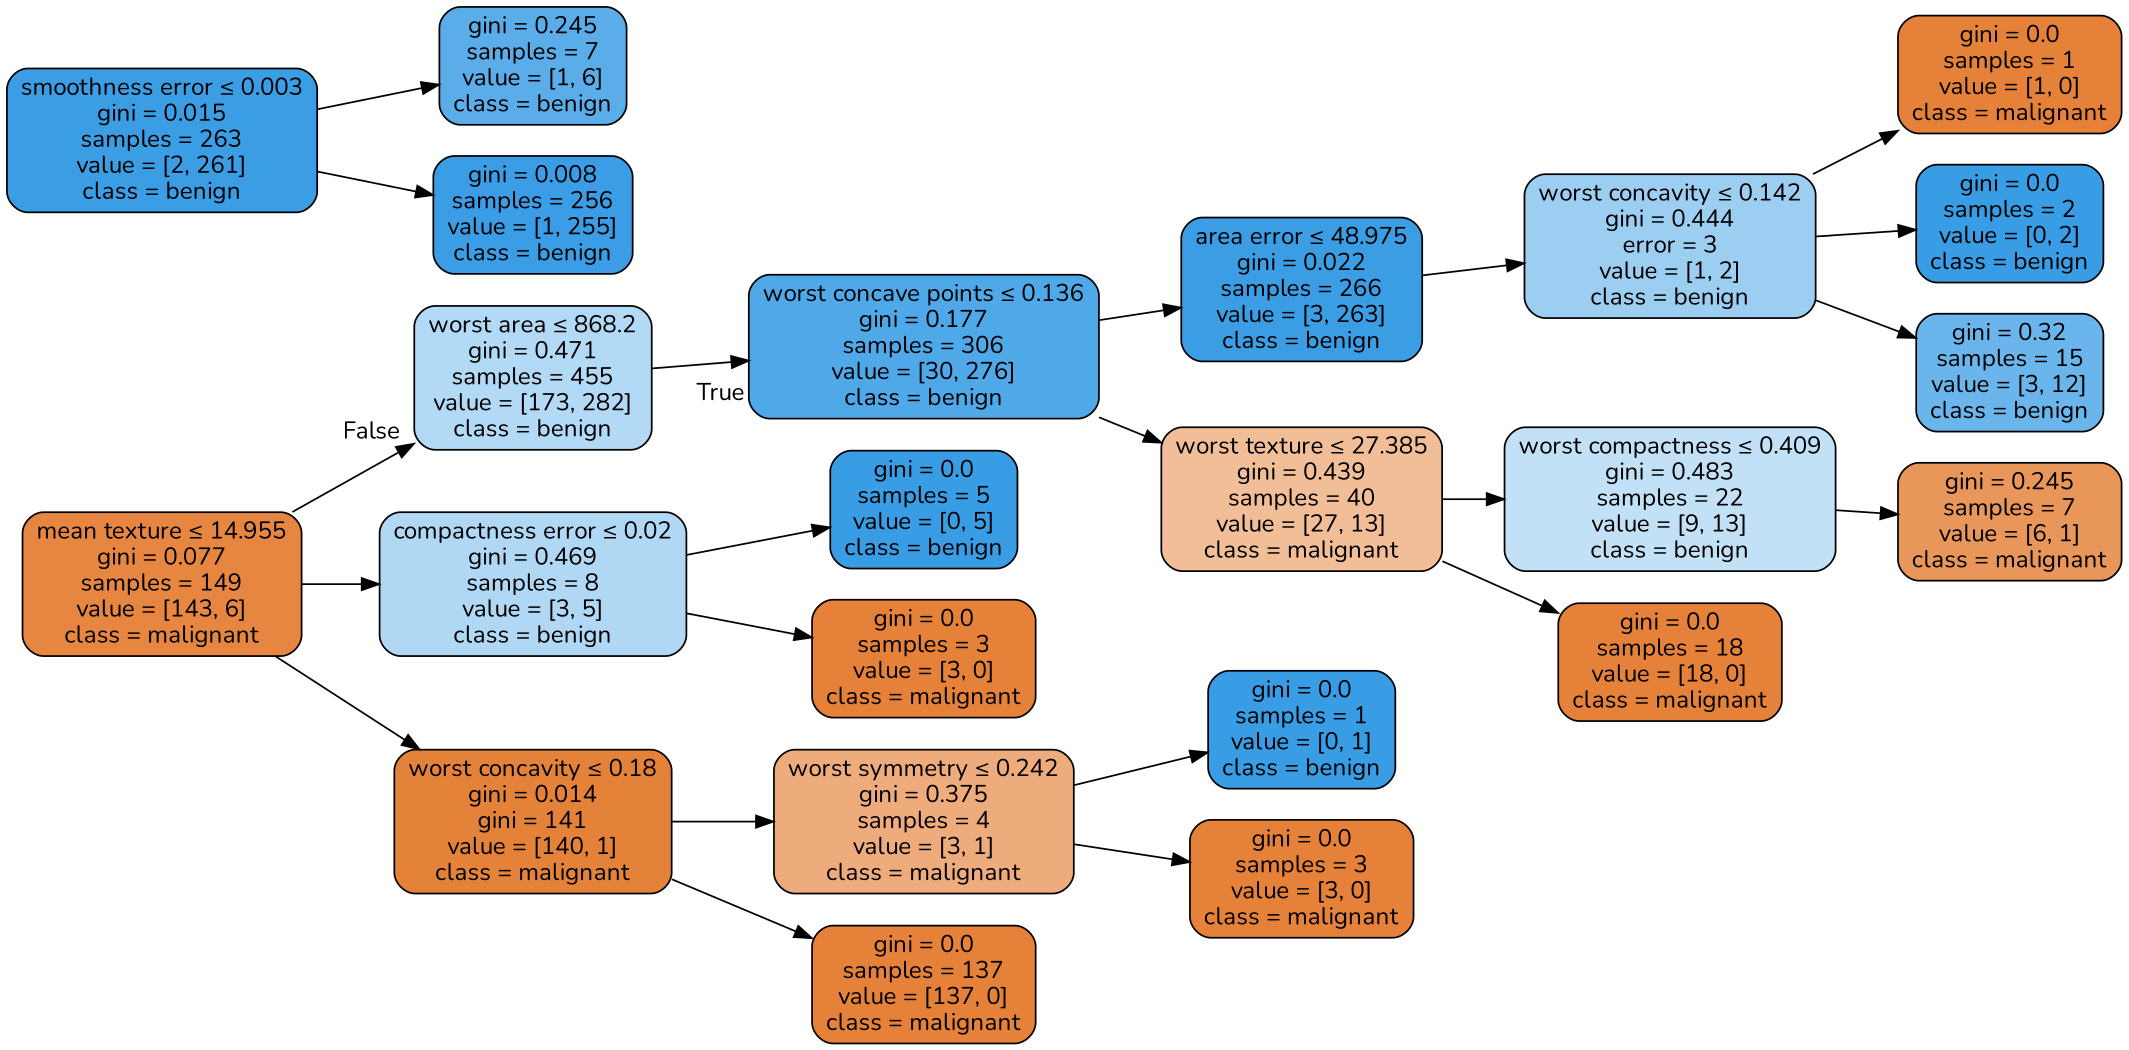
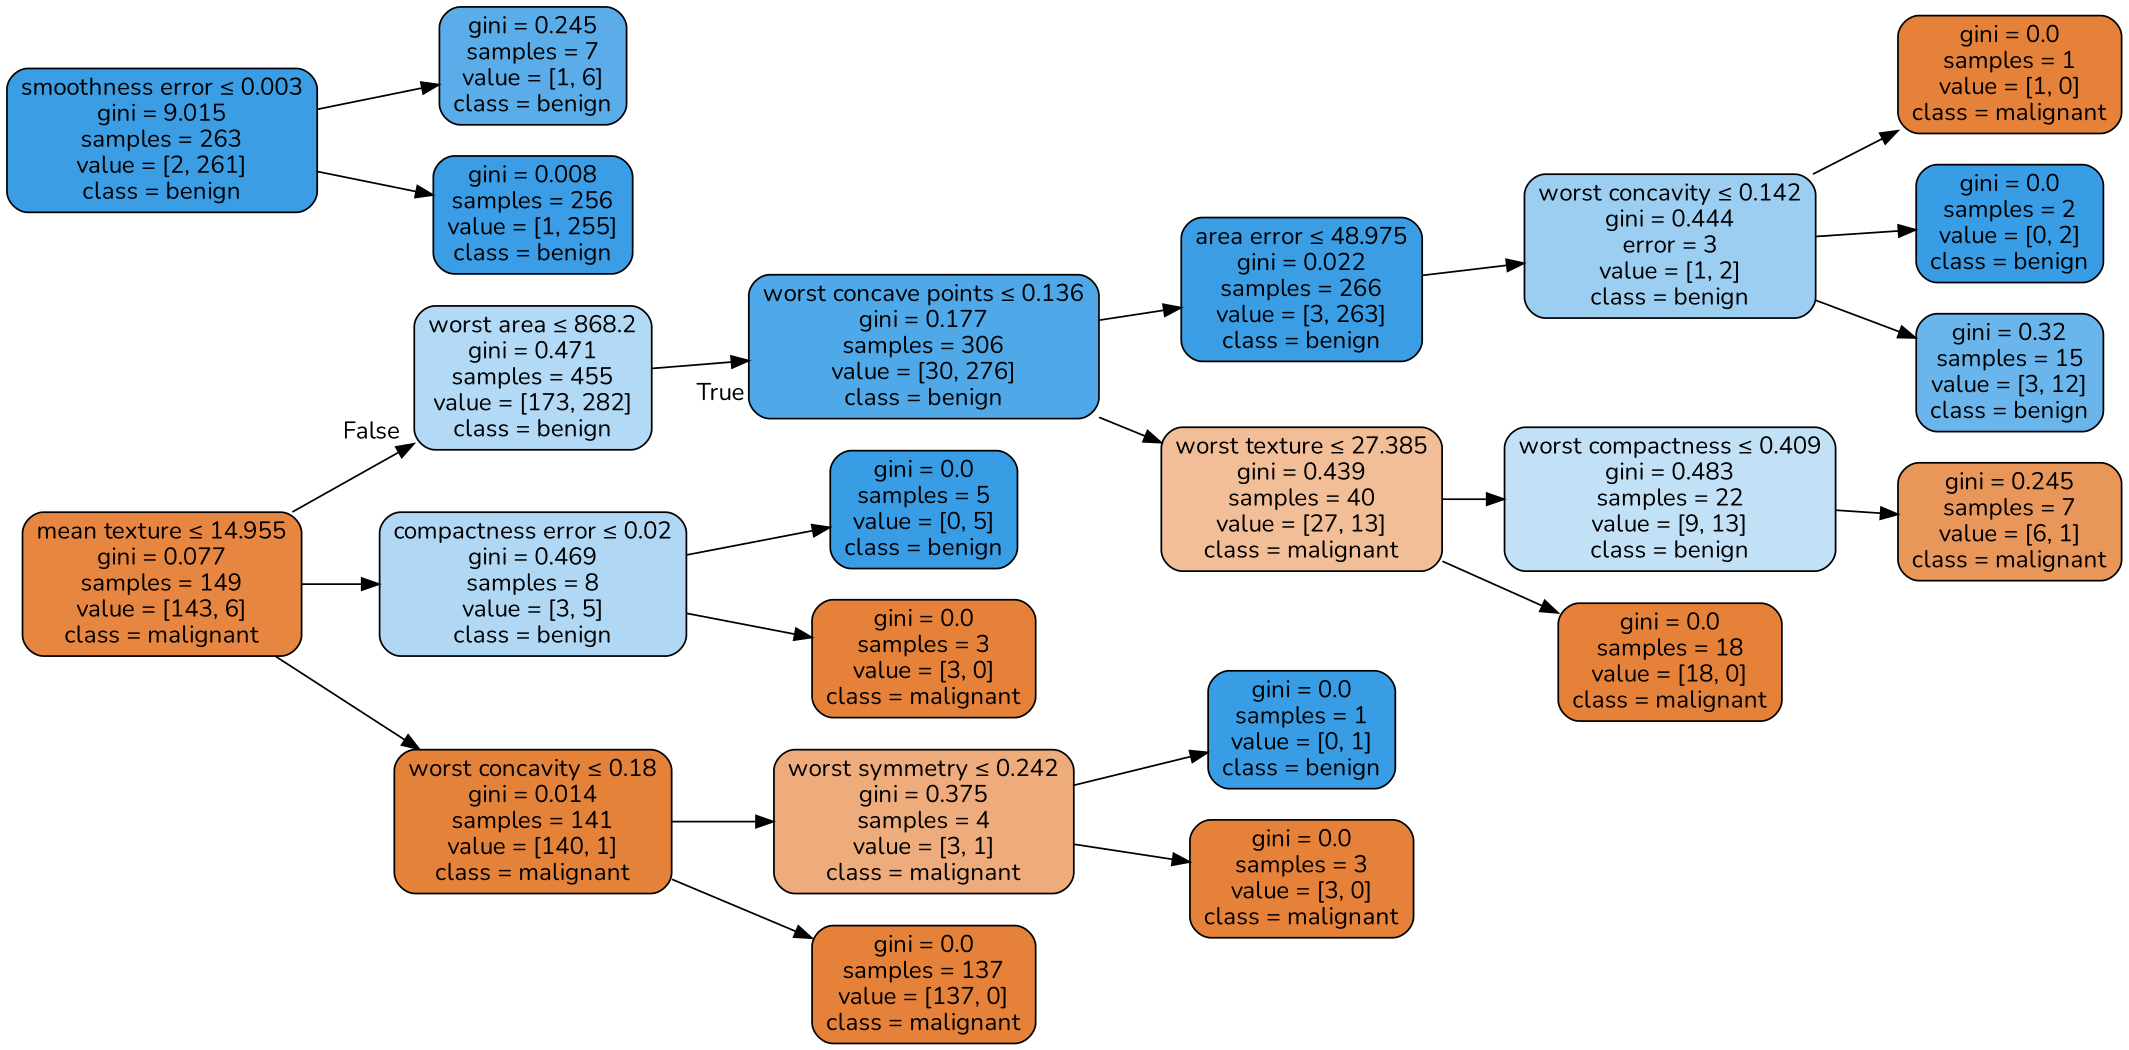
node "smoothness error ≤ 0.003": text "gini = 0.015" -> "gini = 9.015"
node "worst concavity ≤ 0.18": text "gini = 141" -> "samples = 141"
